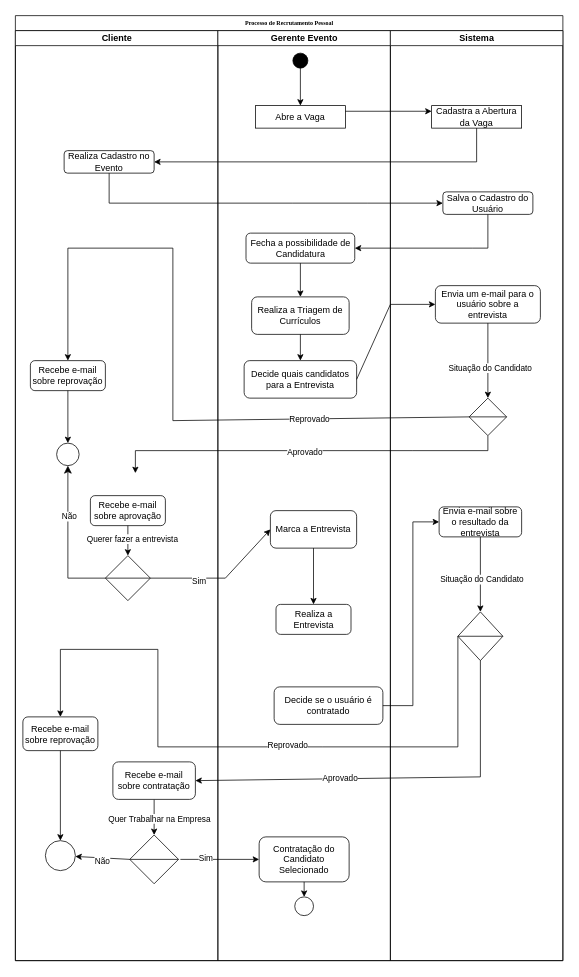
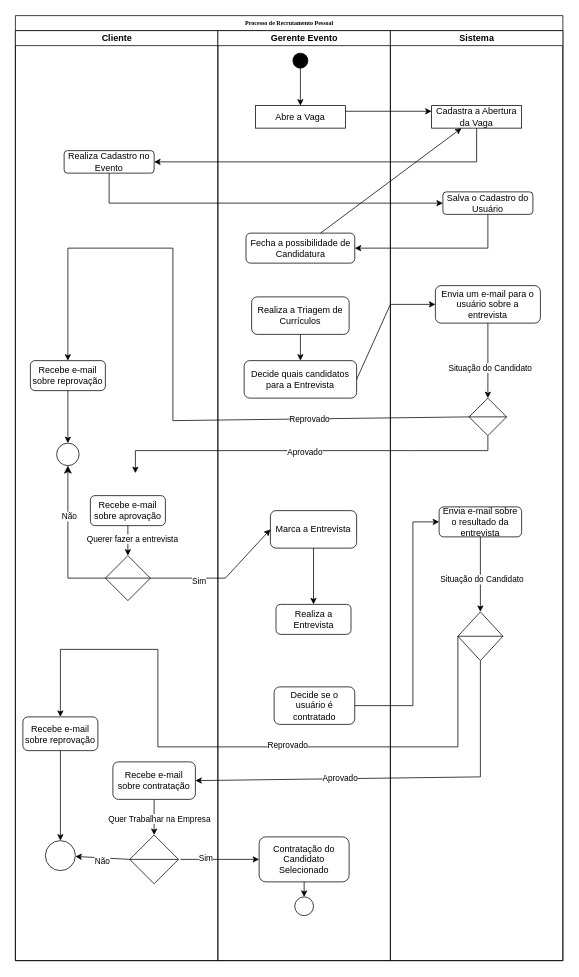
edge "Fecha a possibilidade de Candidatura" -> "Realiza a Triagem de Currículos": now "Fecha a possibilidade de Candidatura" -> "Cadastra a Abertura da Vaga"
node "Decide se o usuário é contratado": size 109x38 -> 81x38
